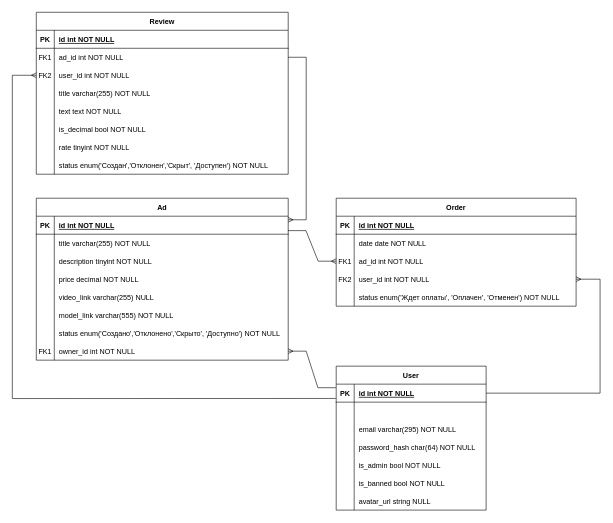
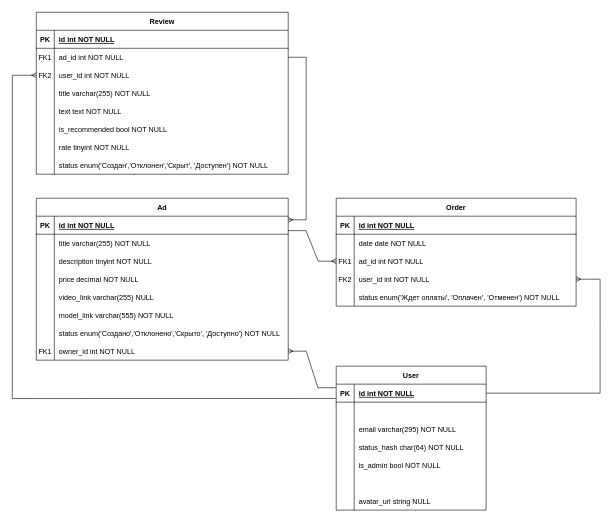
node "is_decimal bool NOT NULL": label "is_decimal bool NOT NULL" -> "is_recommended bool NOT NULL"
node "password_hash char(64) NOT NULL": label "password_hash char(64) NOT NULL" -> "status_hash char(64) NOT NULL"
node "is_banned bool NOT NULL": removed
